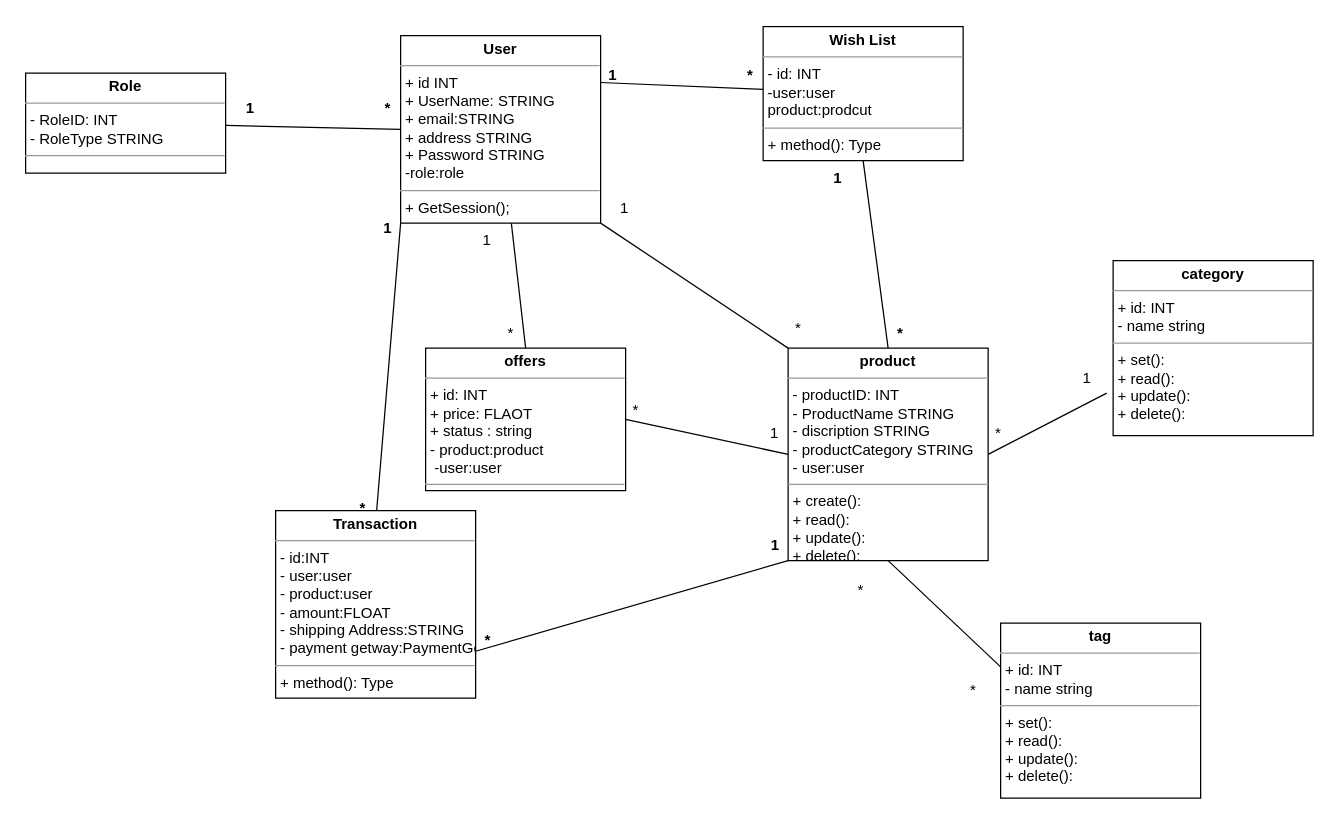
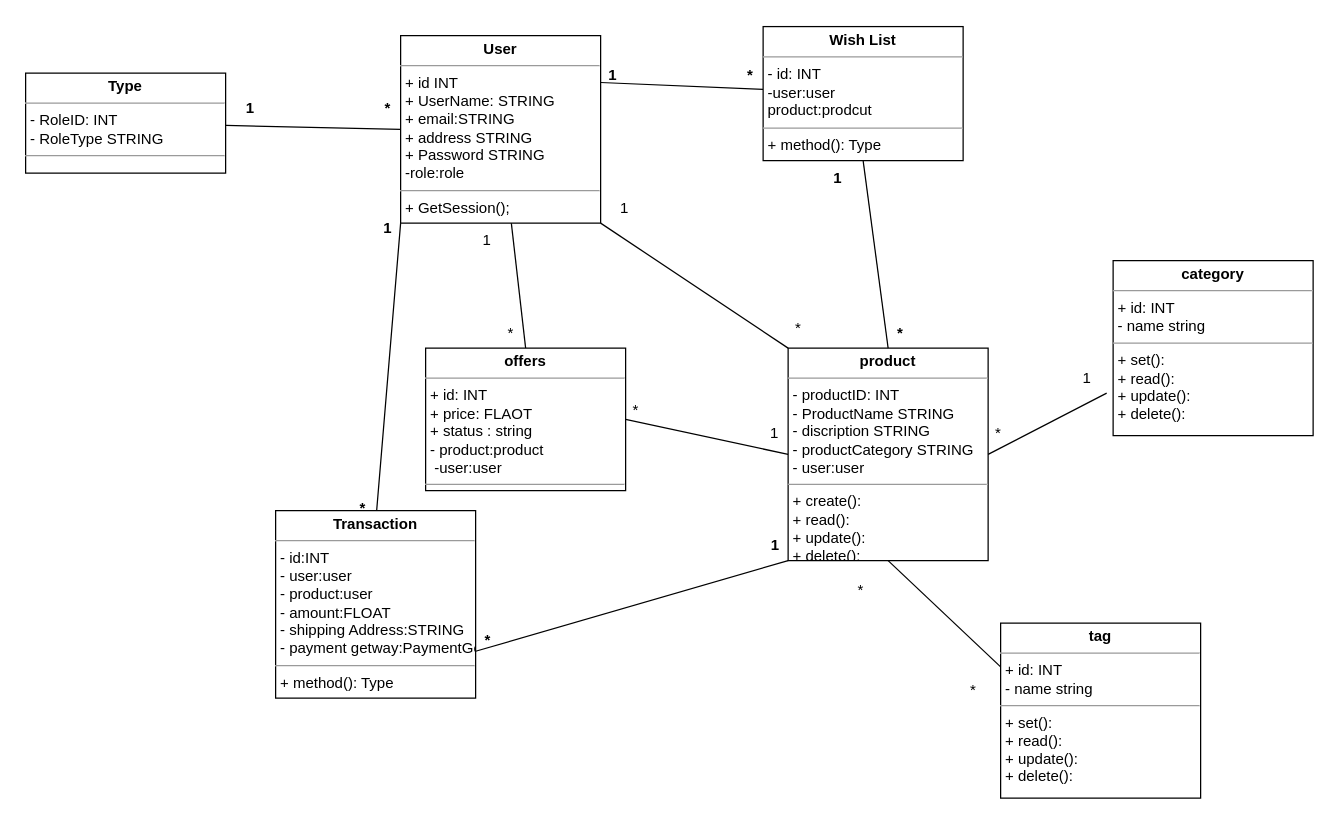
node "Role - RoleID: INT - RoleType STRING": label "Role - RoleID: INT - RoleType STRING" -> "Type - RoleID: INT - RoleType STRING"
